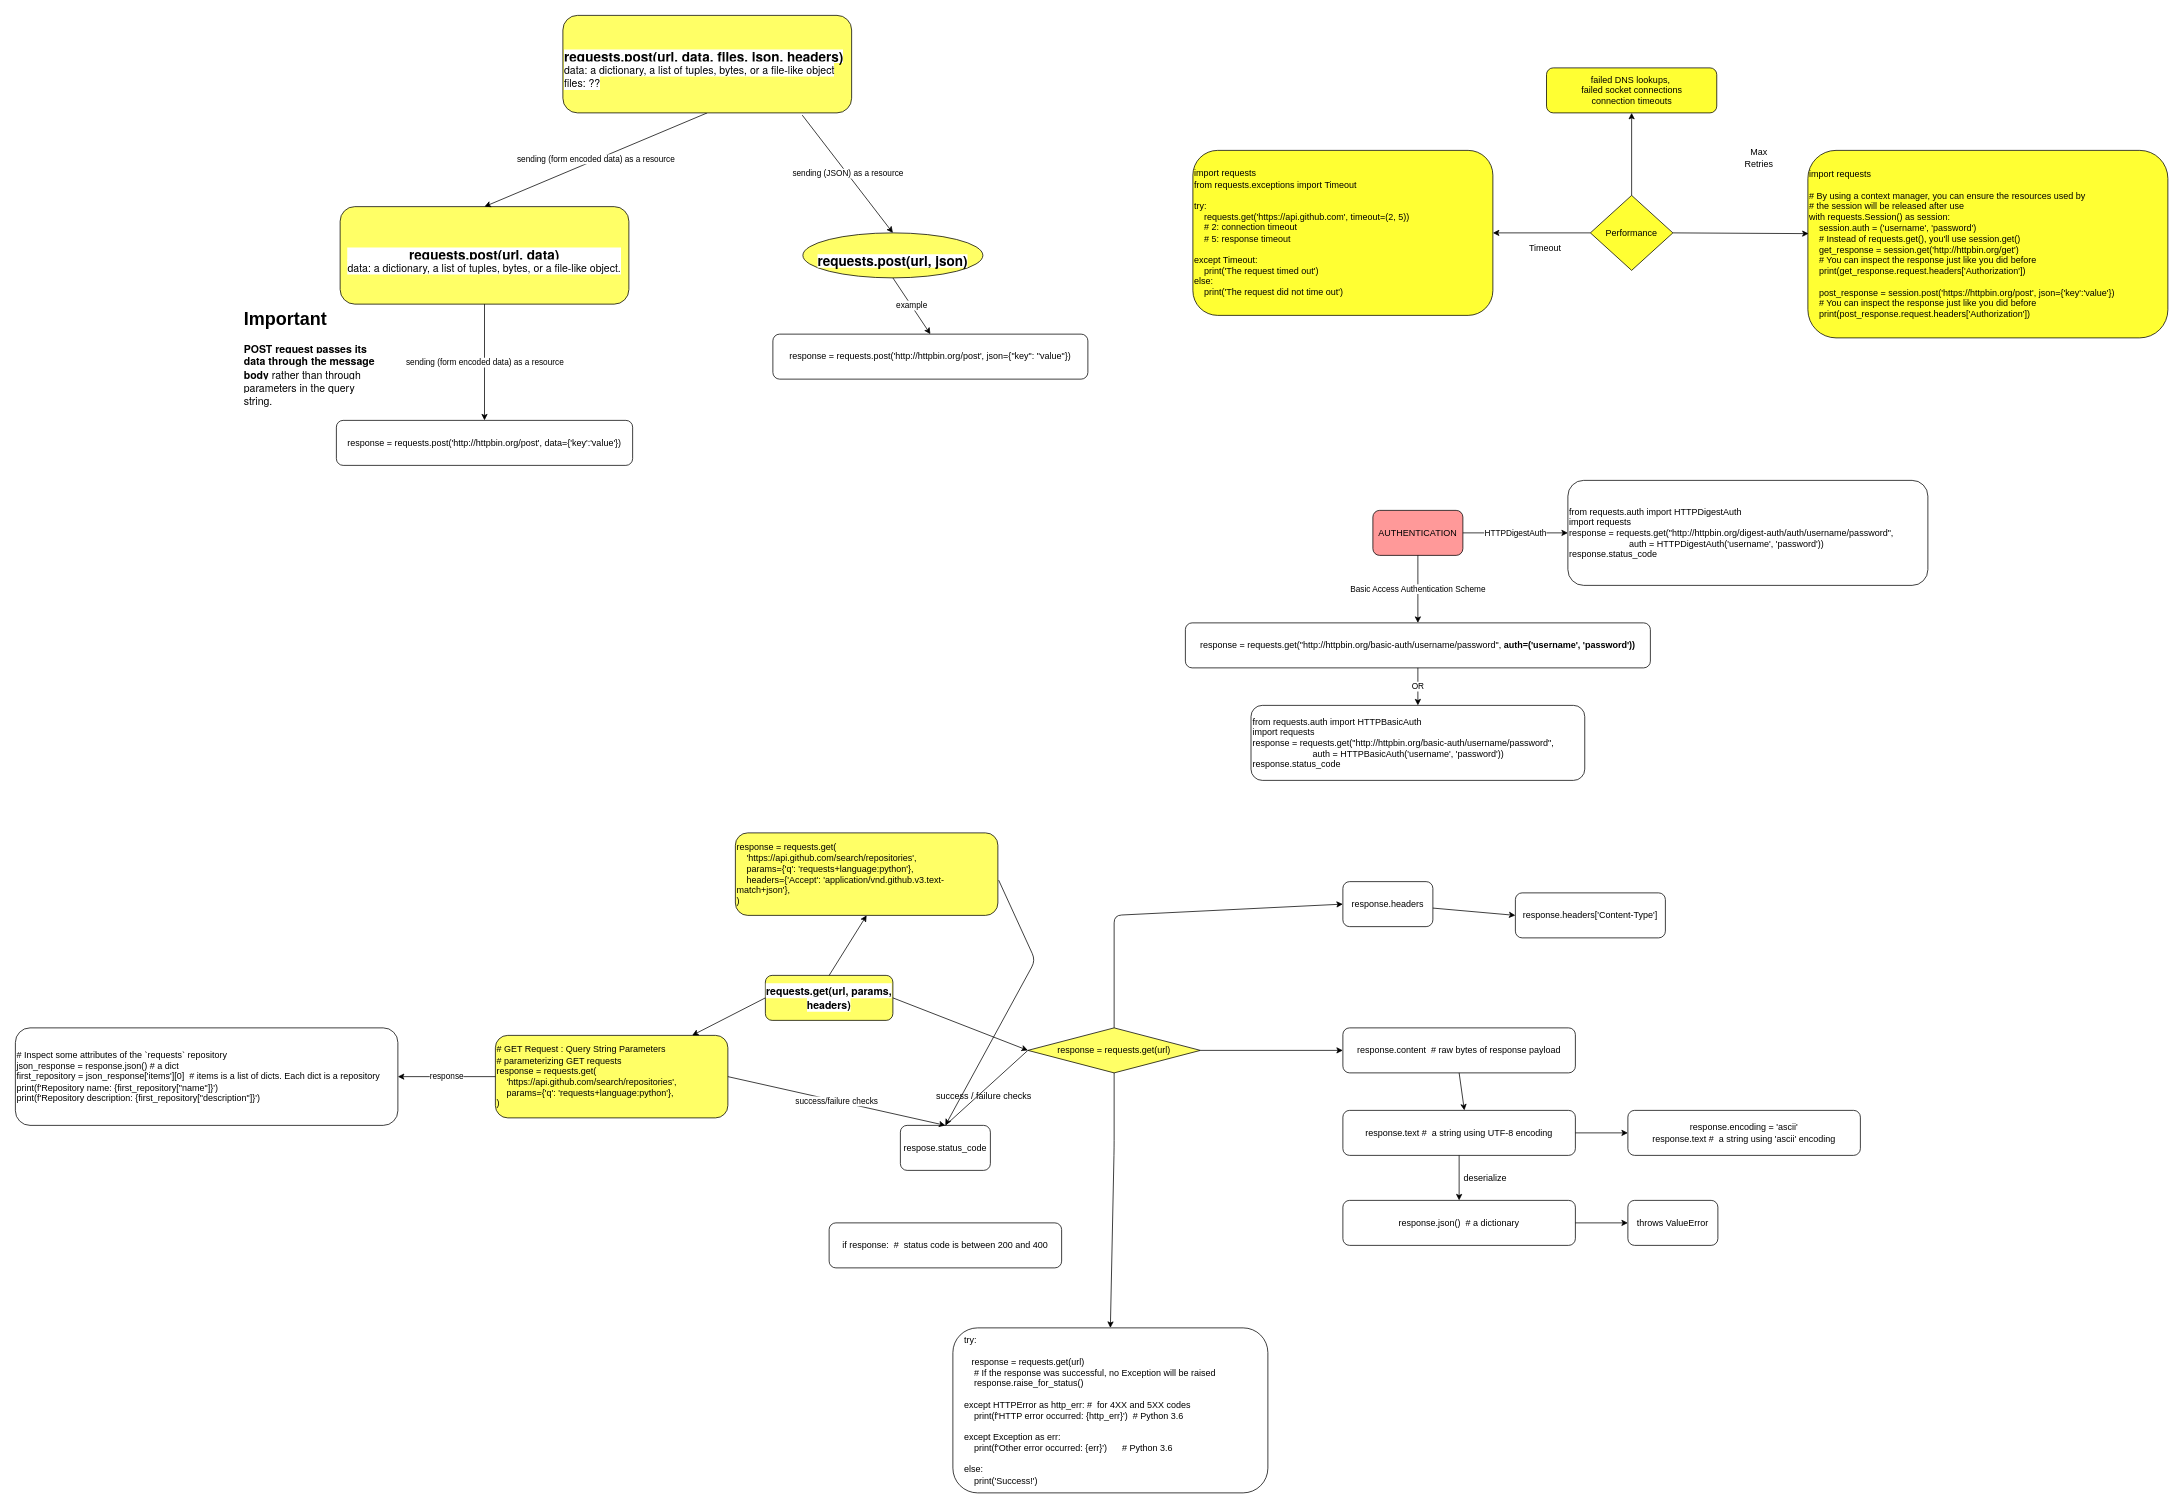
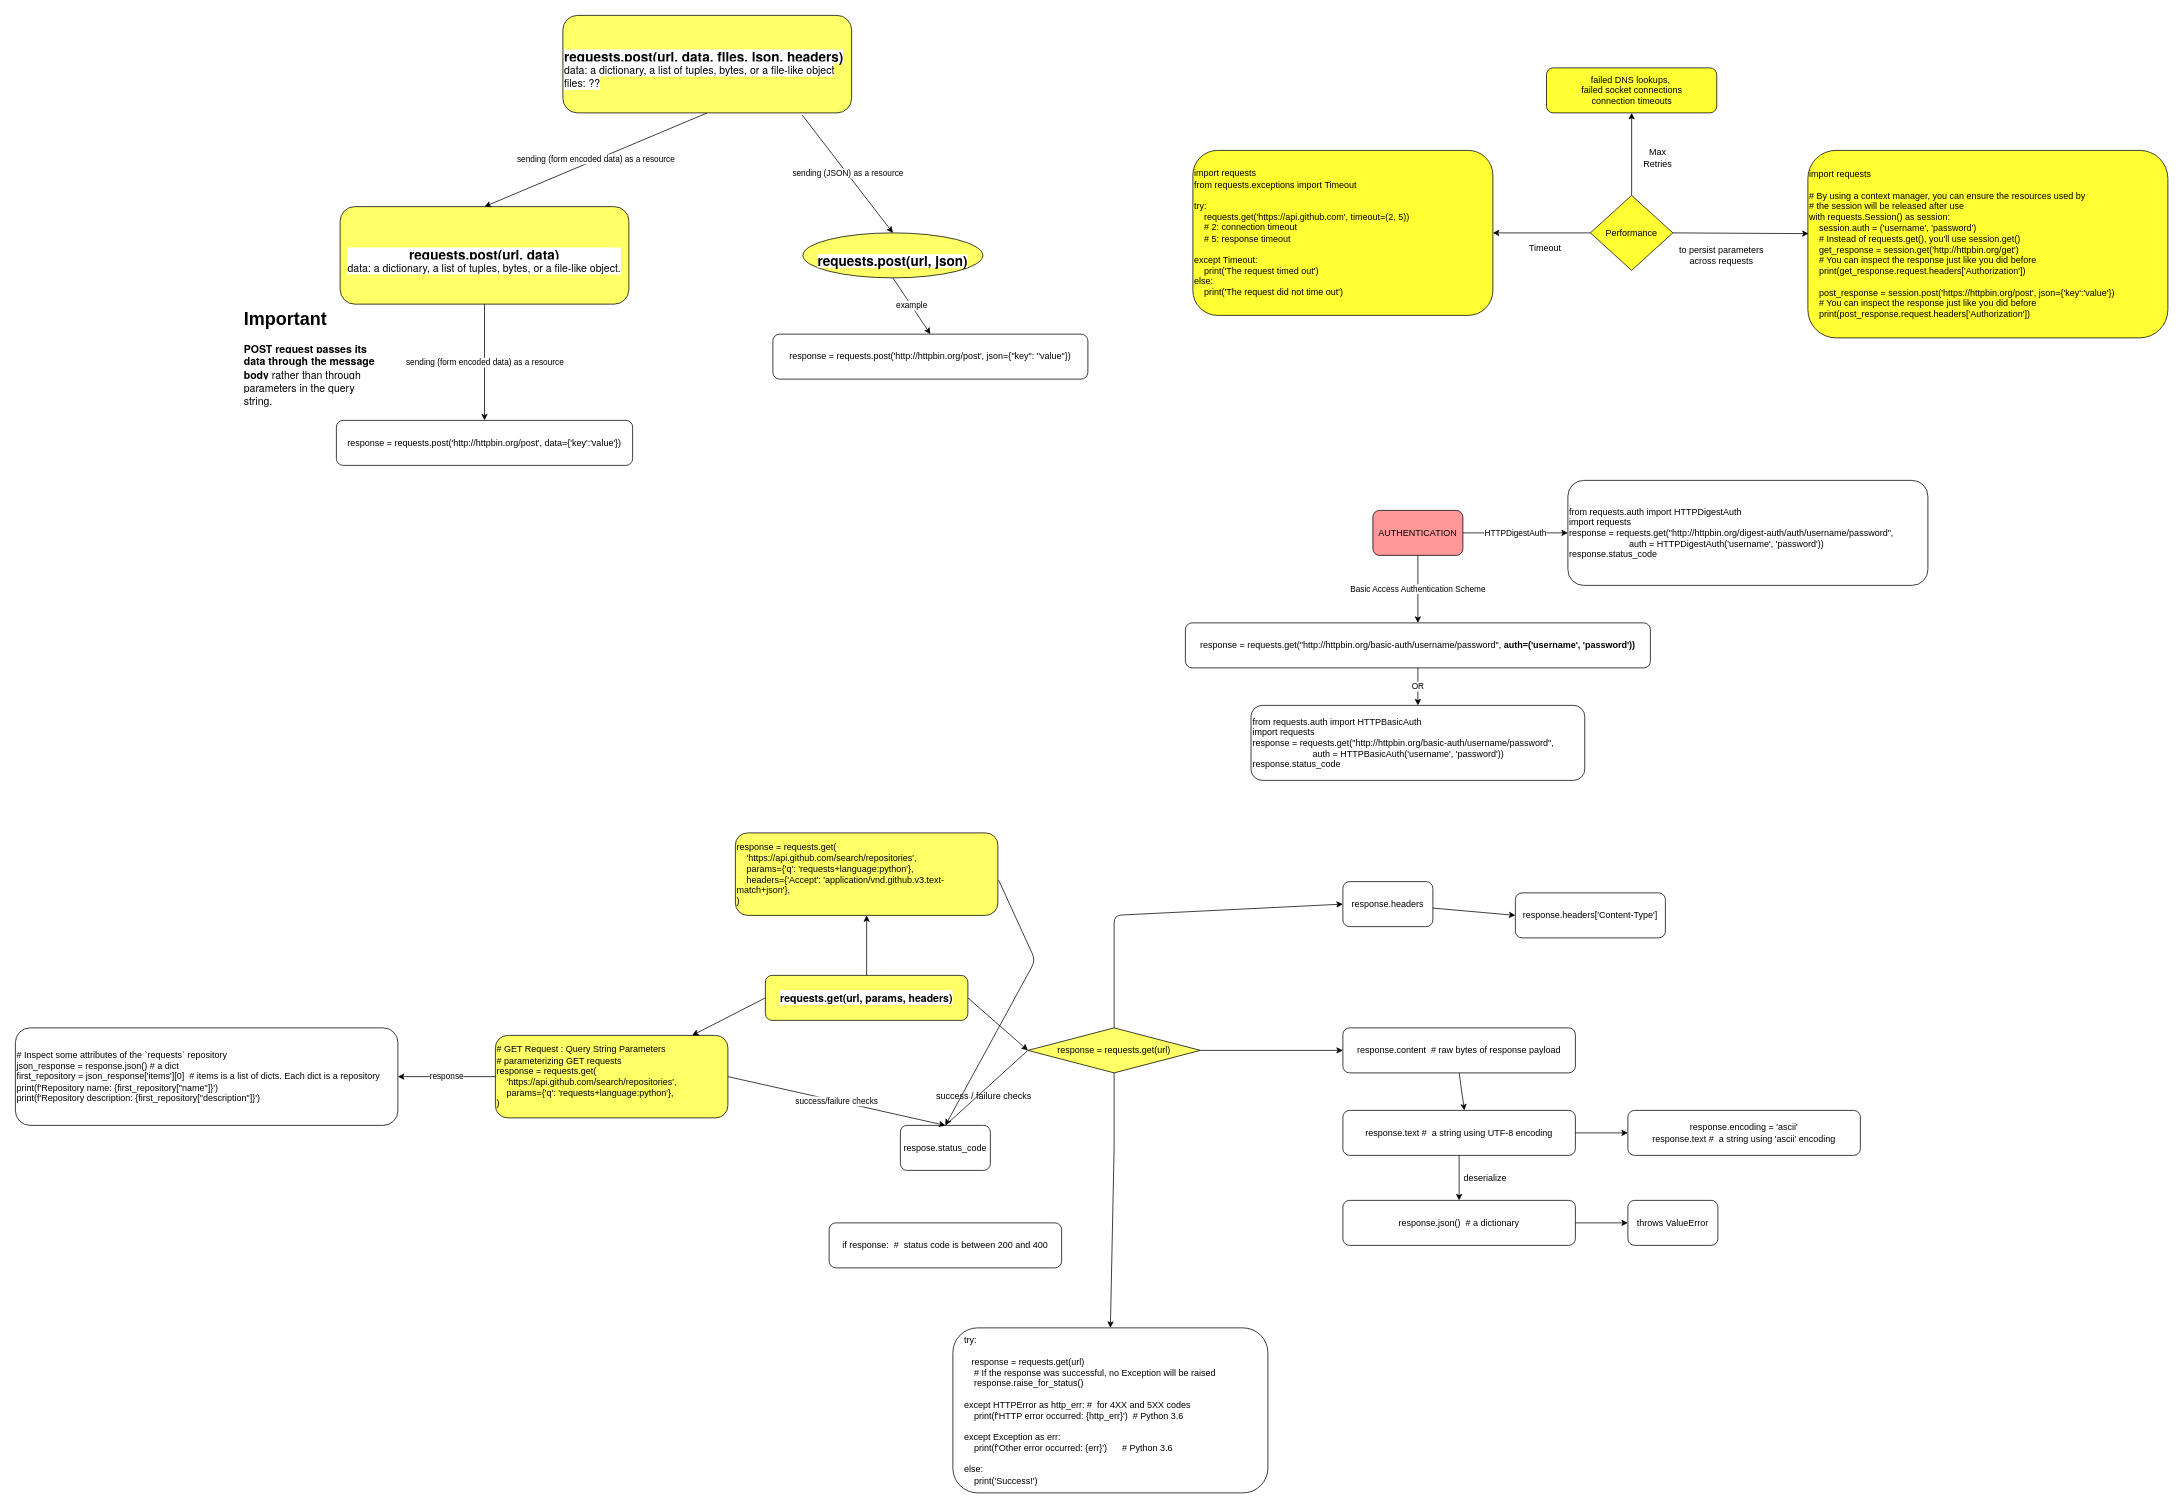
node "Max Retries": moved (1759, 158) -> (1658, 158)
node "to persist parameters across requests": added
node "requests.get(url, params, headers)": size 128x45 -> 203x45
